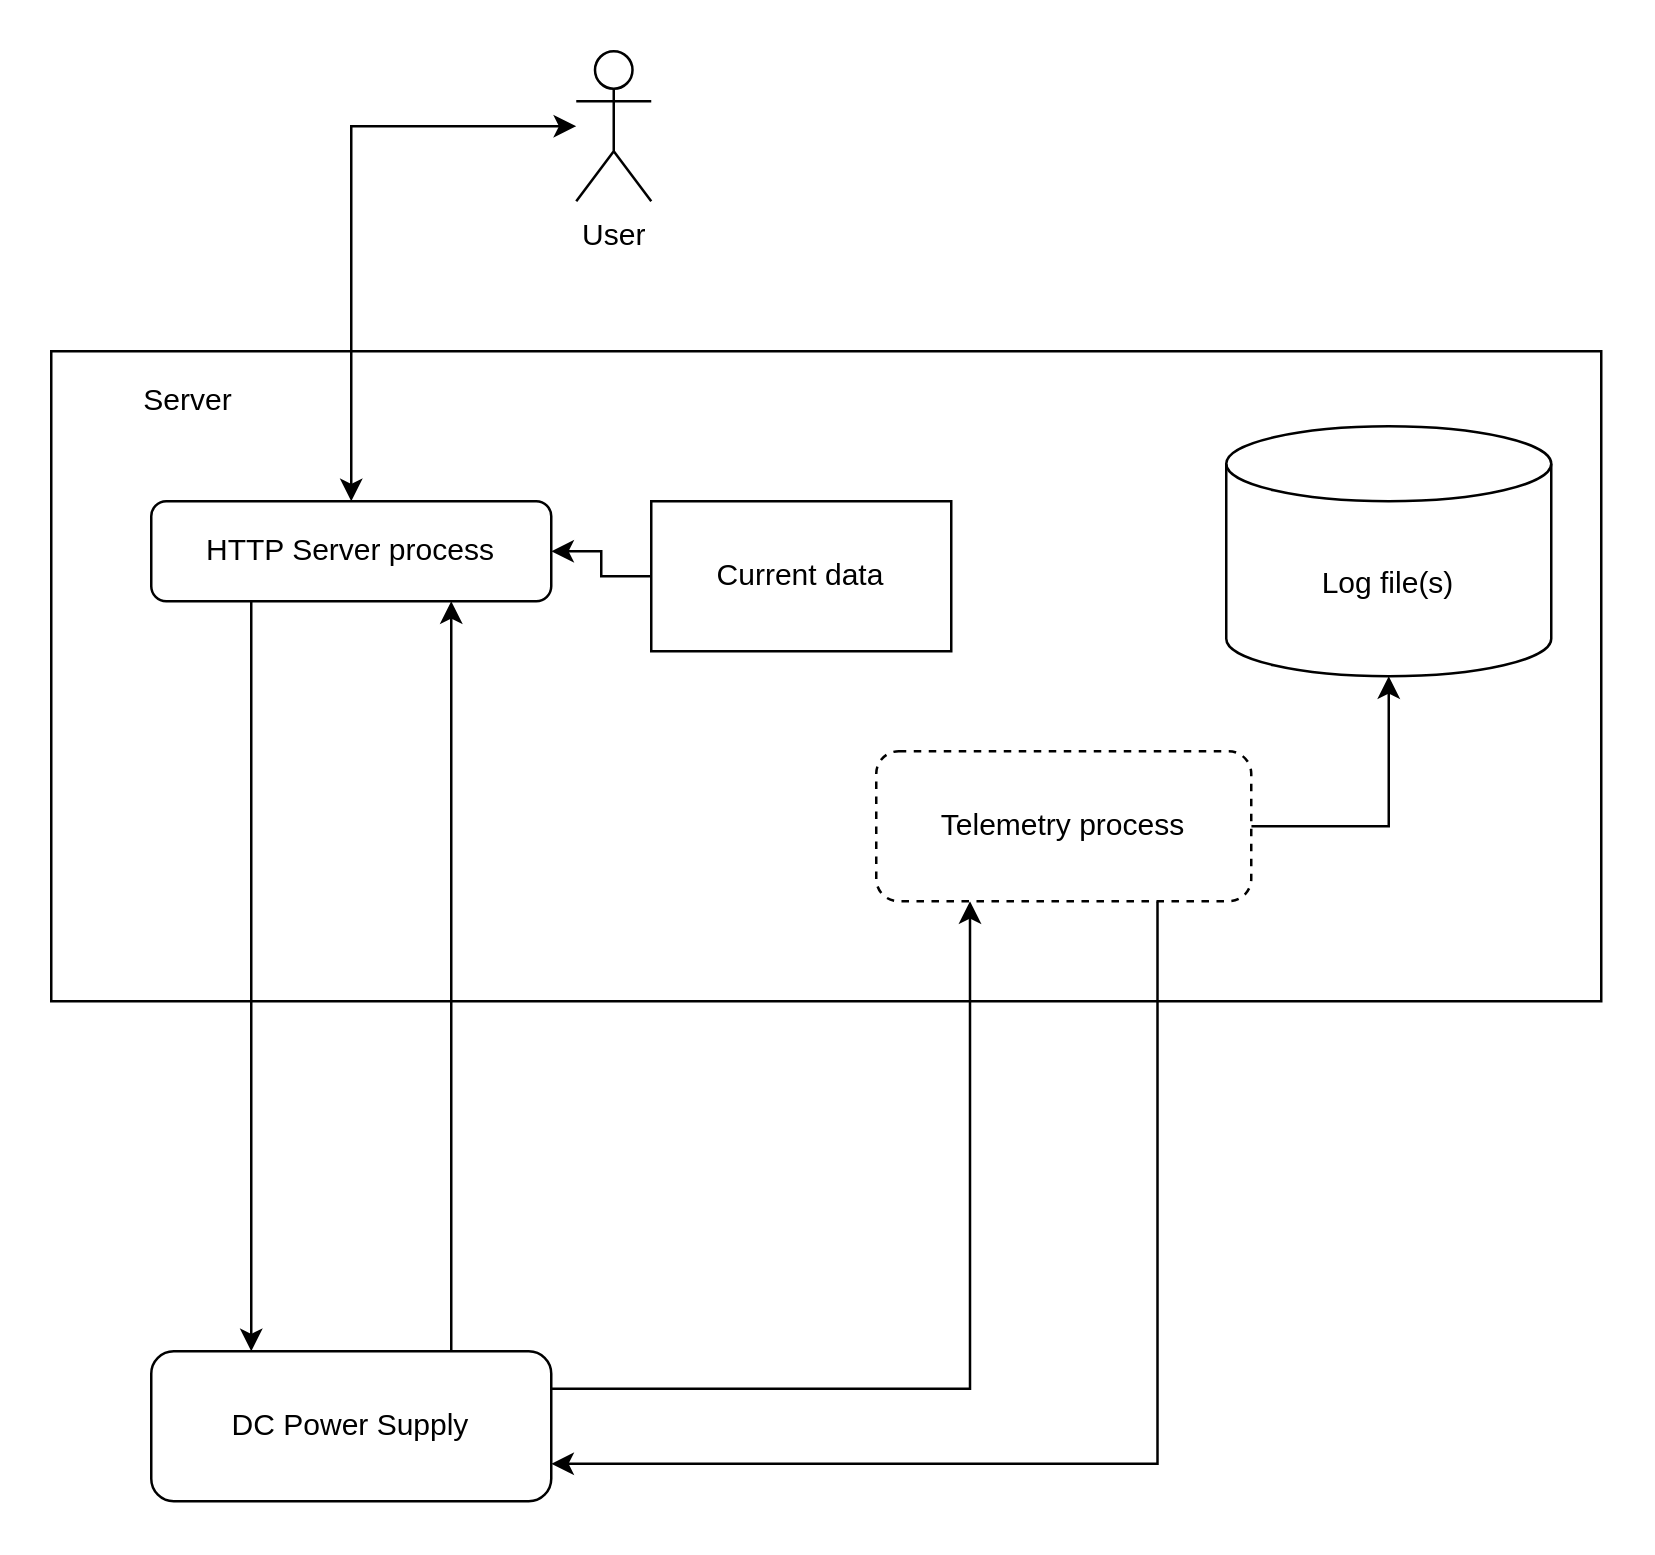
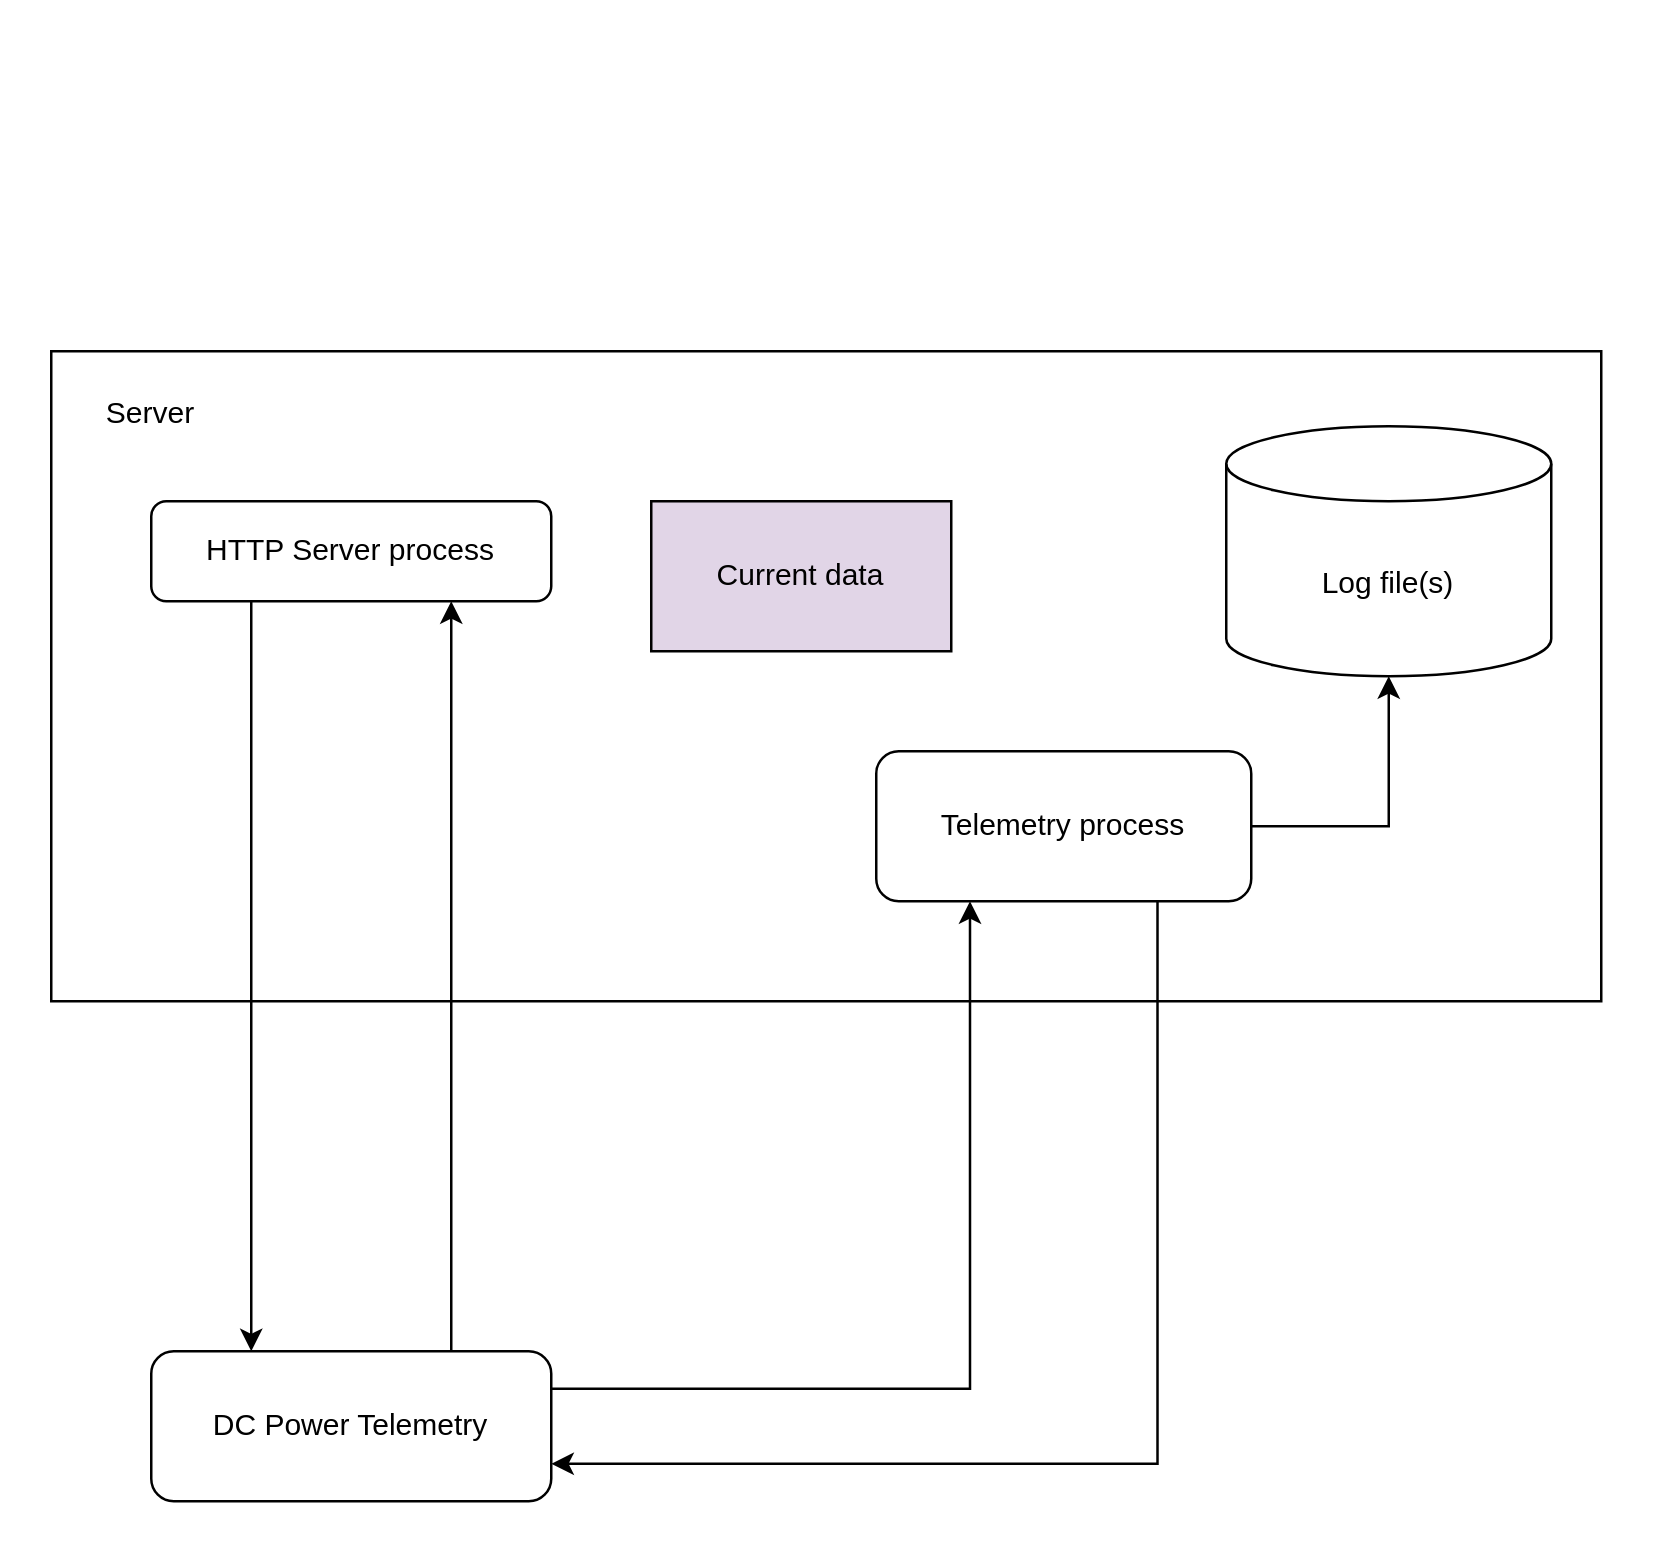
node "User": removed
edge "User" -- "HTTP Server process": removed
node "Server": moved (189, 401) -> (151, 414)
edge "Current data" -> "HTTP Server process": removed
node "Current data": fillcolor #ffffff -> #e1d5e7
node "Telemetry process": style dashed -> solid
node "DC Power Supply": label "DC Power Supply" -> "DC Power Telemetry"
